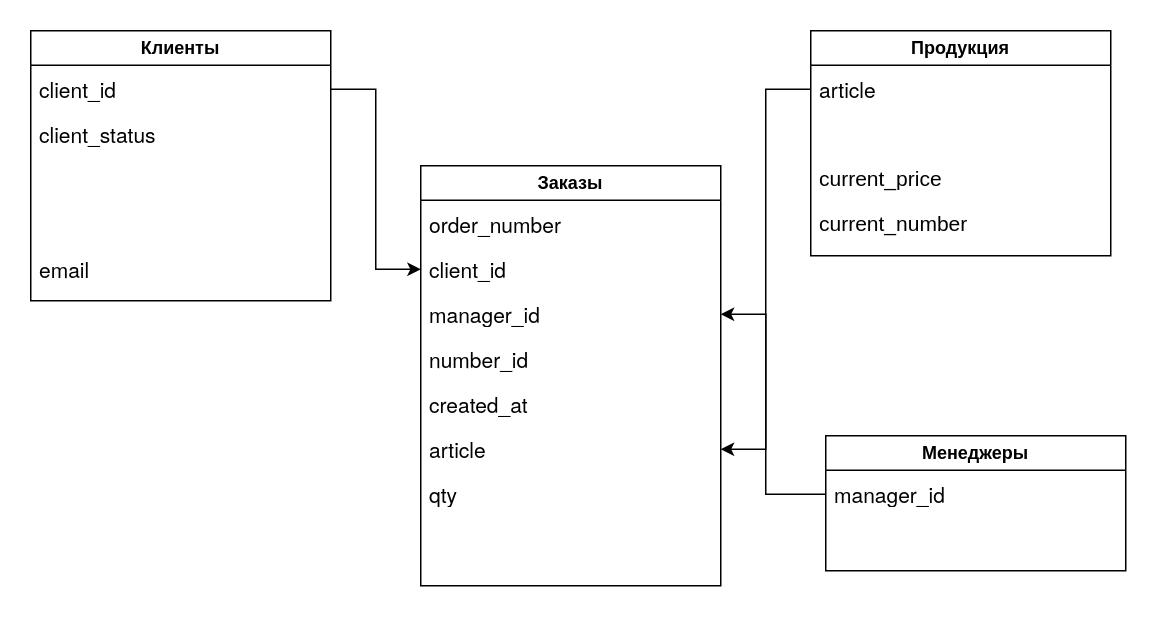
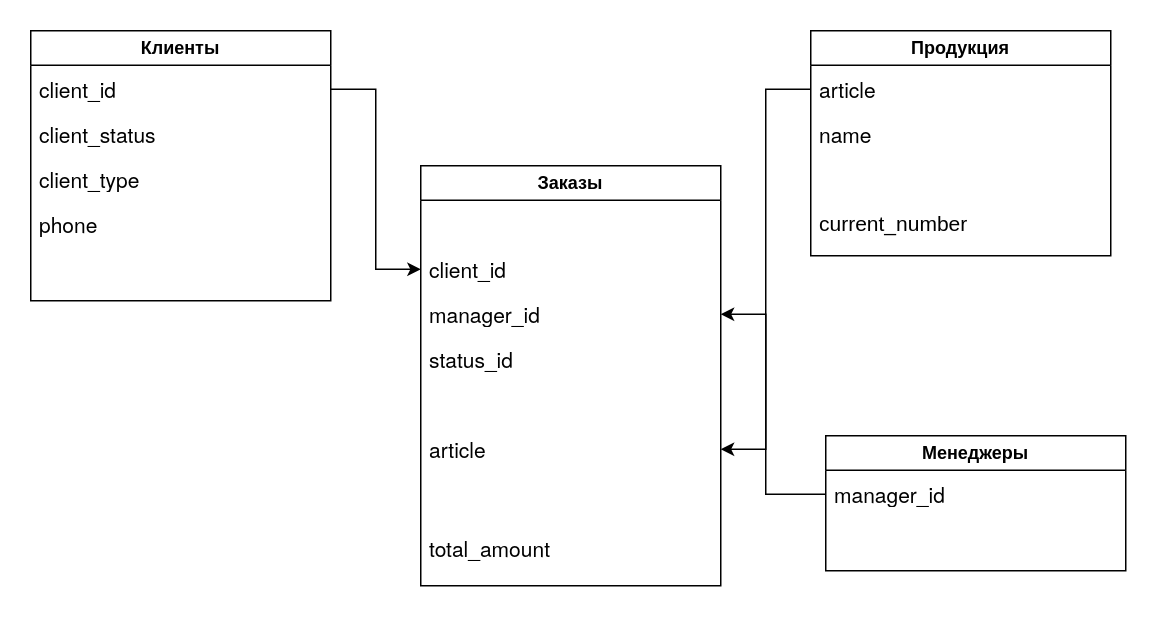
node "name": added
node "client_type": added
node "current_price": removed
node "phone": added
node "order_number": removed
node "email": removed
node "number_id": label "number_id" -> "status_id"
node "created_at": removed
node "qty": removed
node "total_amount": added
